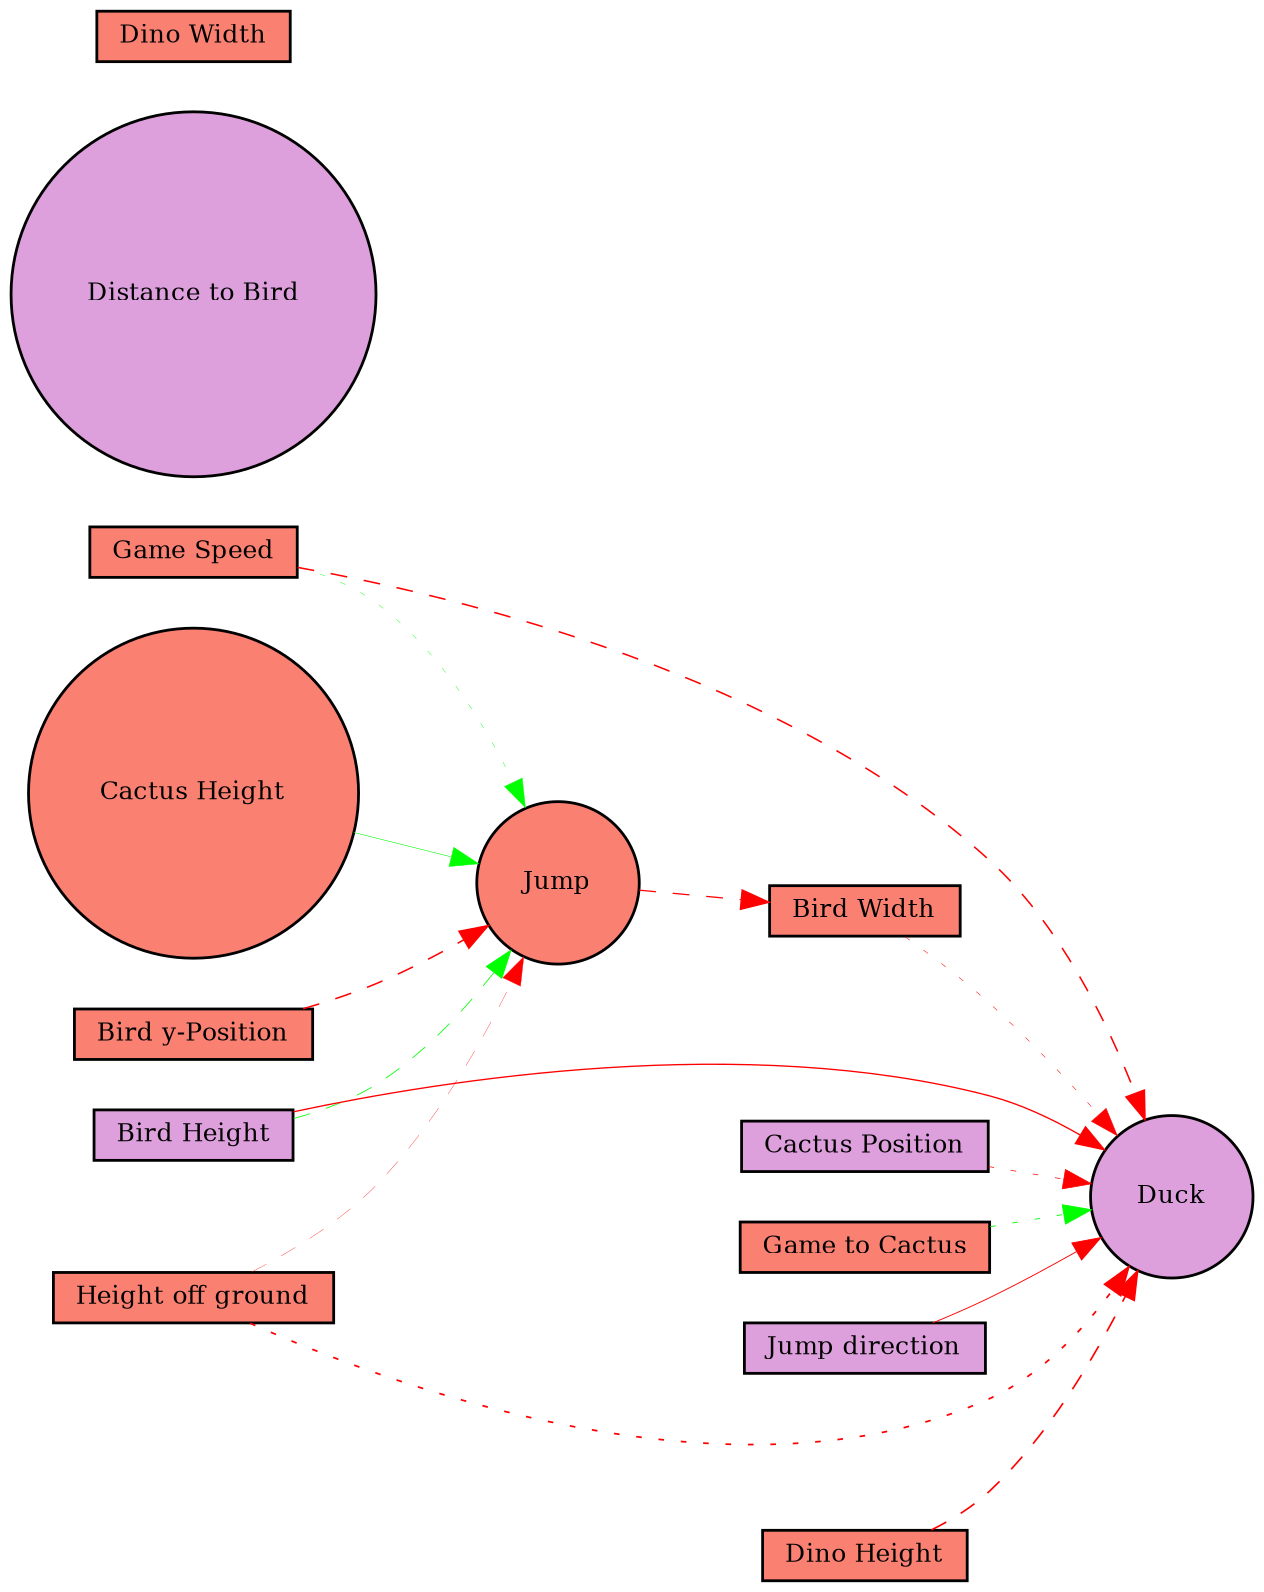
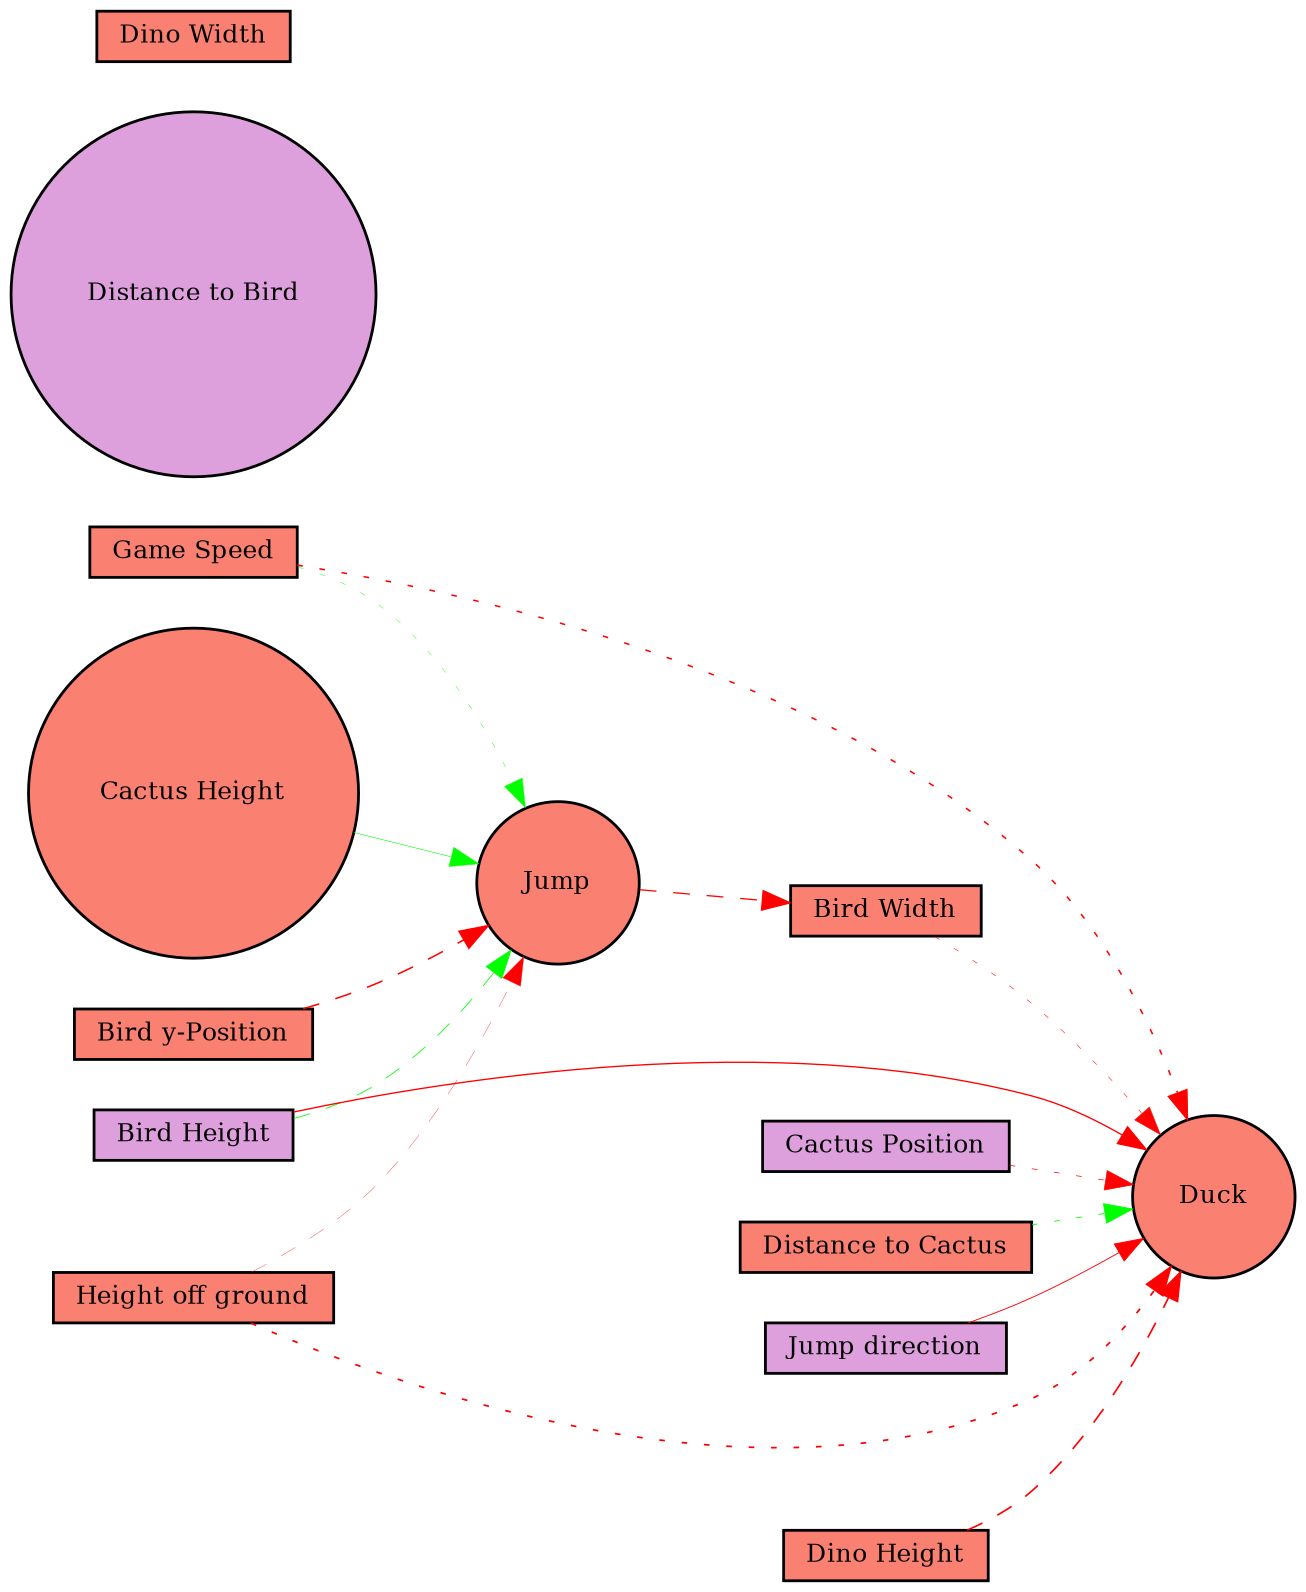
edge "Game Speed" -> "Duck": style dashed -> dotted
node "Duck": fillcolor plum -> salmon
node "Game to Cactus": label "Game to Cactus" -> "Distance to Cactus"
